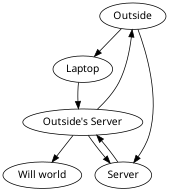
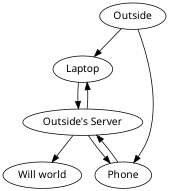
edge "Outside's Server" -> "Outside": now "Outside's Server" -> "Laptop"
node "Server": label "Server" -> "Phone"
